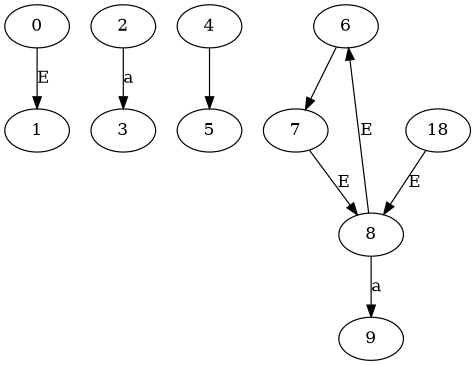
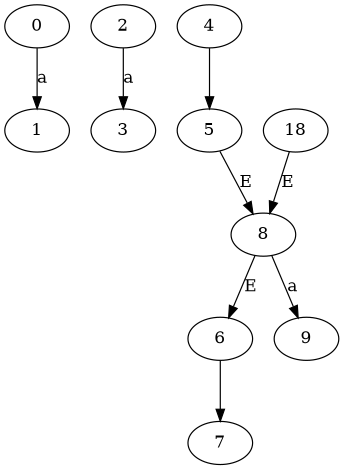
edge "0" -> "1": label "E" -> "a"
edge "7" -> "8": now "5" -> "8"
